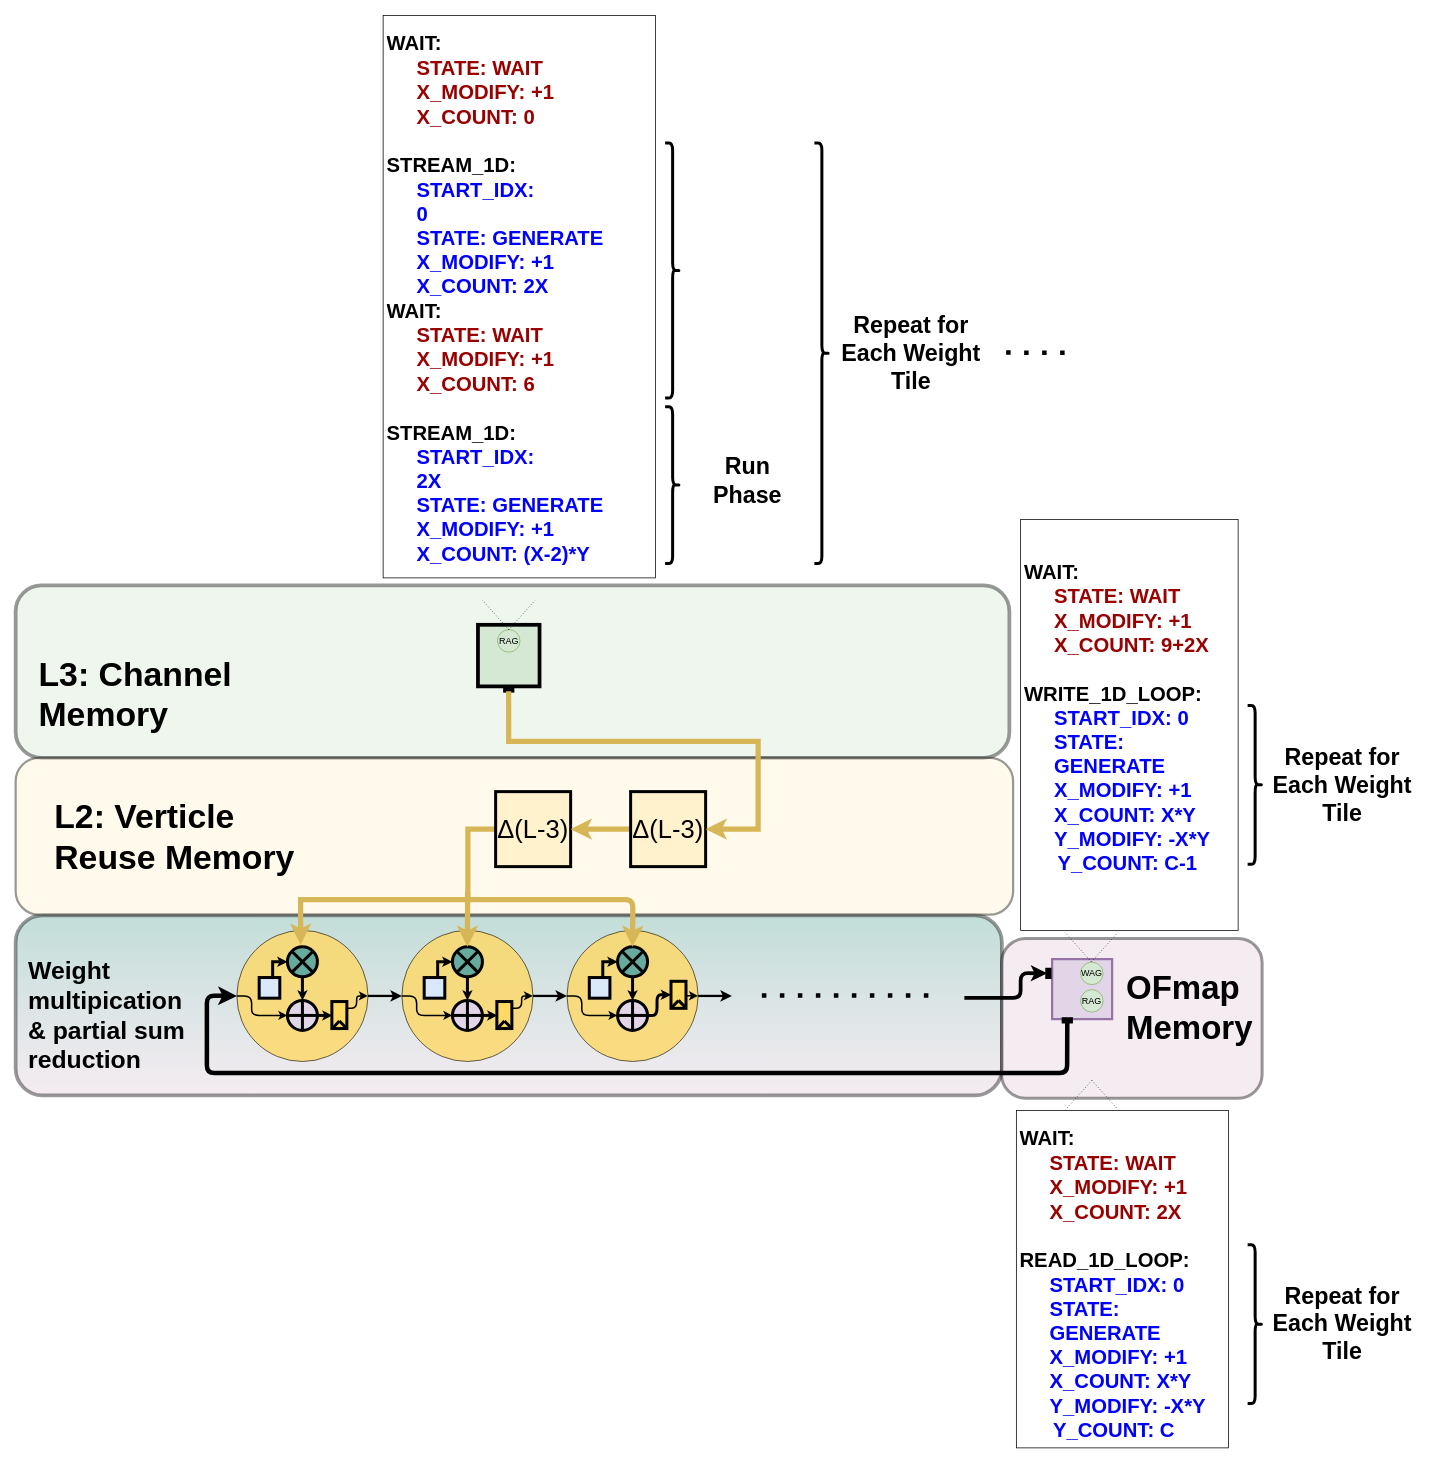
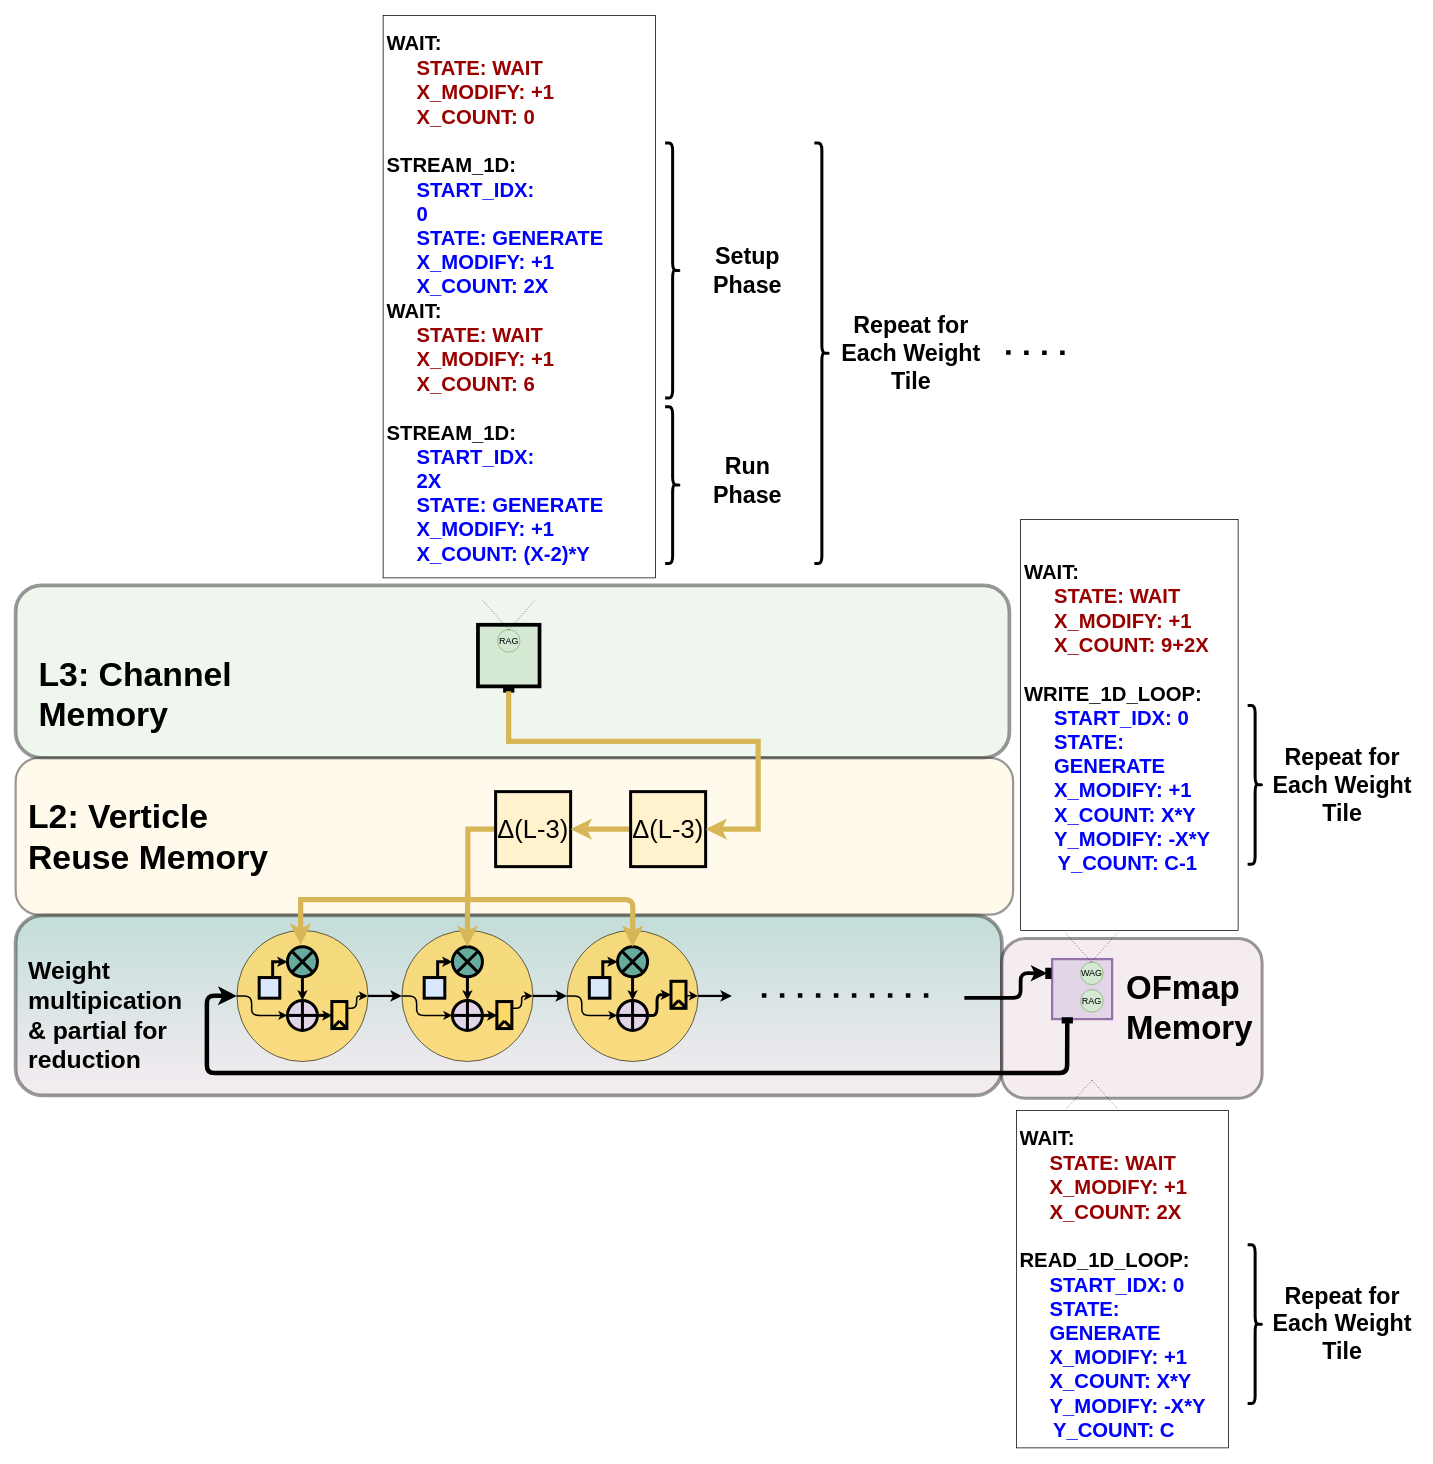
node "Setup Phase": added
node "L2: Verticle Reuse Memory": moved (195, 836) -> (169, 836)
node "Weight multipication & partial sum reduction": label "Weight multipication & partial sum reduction" -> "Weight multipication & partial for reduction"
